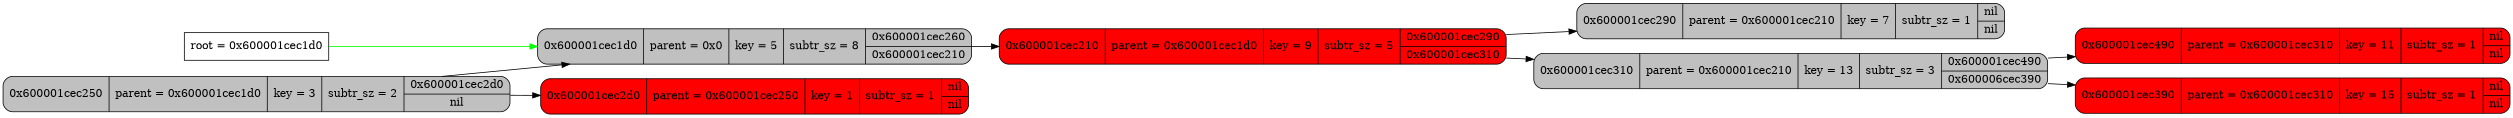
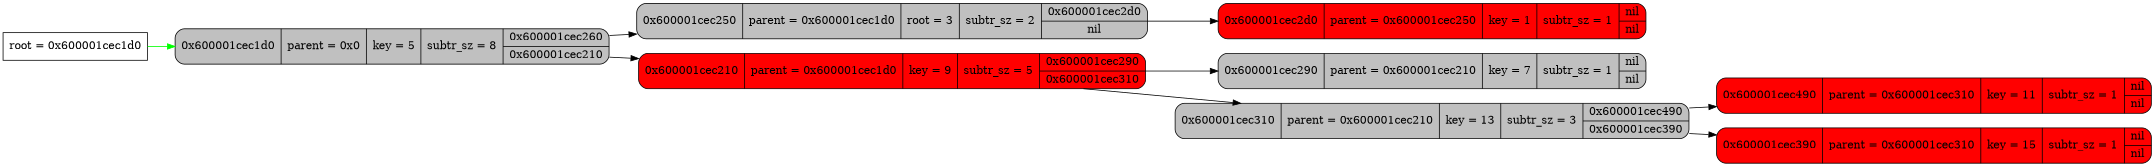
edge "0x600001cec250" -> "0x600001cec1d0": reversed
node "0x600001cec310": text "0x600006cec390" -> "0x600001cec390"
node "0x600001cec250": text "key = 3" -> "root = 3"
